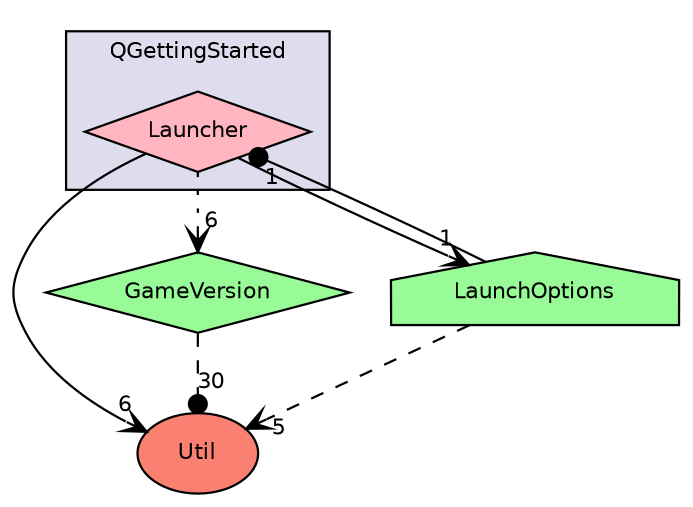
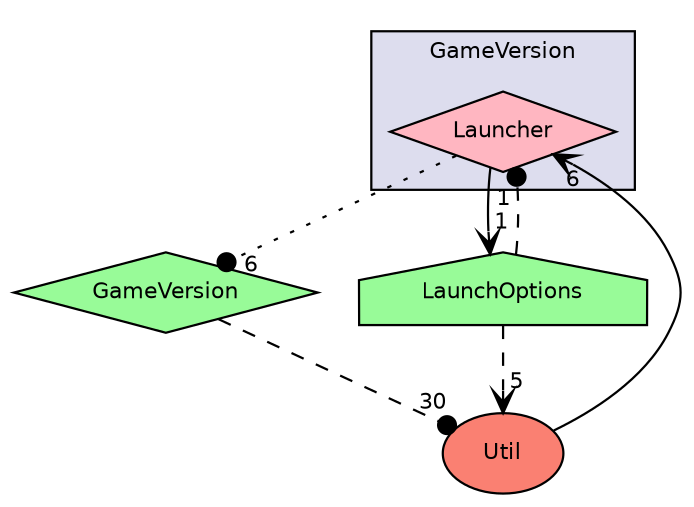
cluster "QGettingStarted": label "QGettingStarted" -> "GameVersion"
edge "Launcher" -> "GameVersion": arrowhead vee -> dot
edge "LaunchOptions" -> "Launcher": style solid -> dashed
edge "Launcher" -> "Util": reversed
